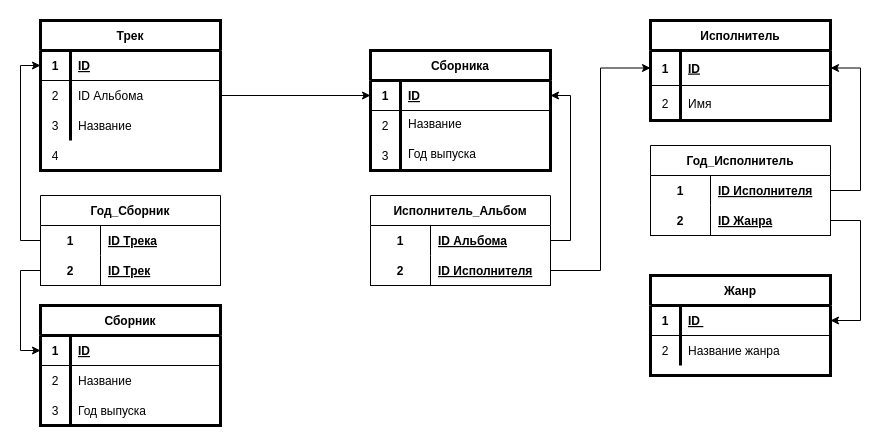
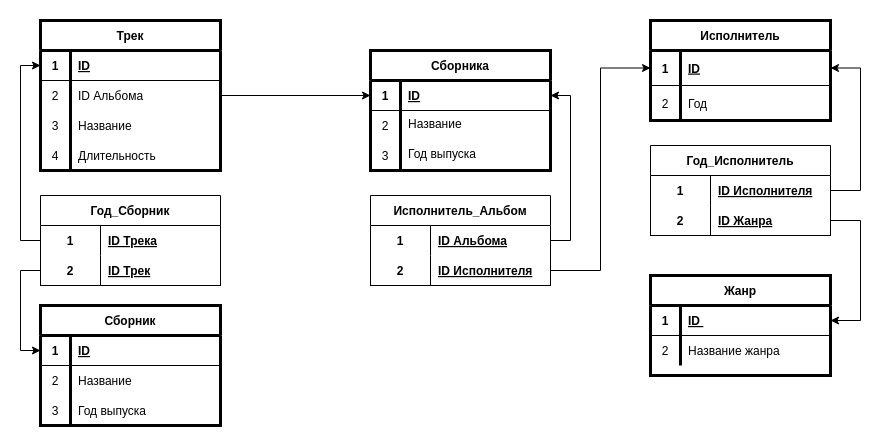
node "Имя": label "Имя" -> "Год"
node "Длительность": added
